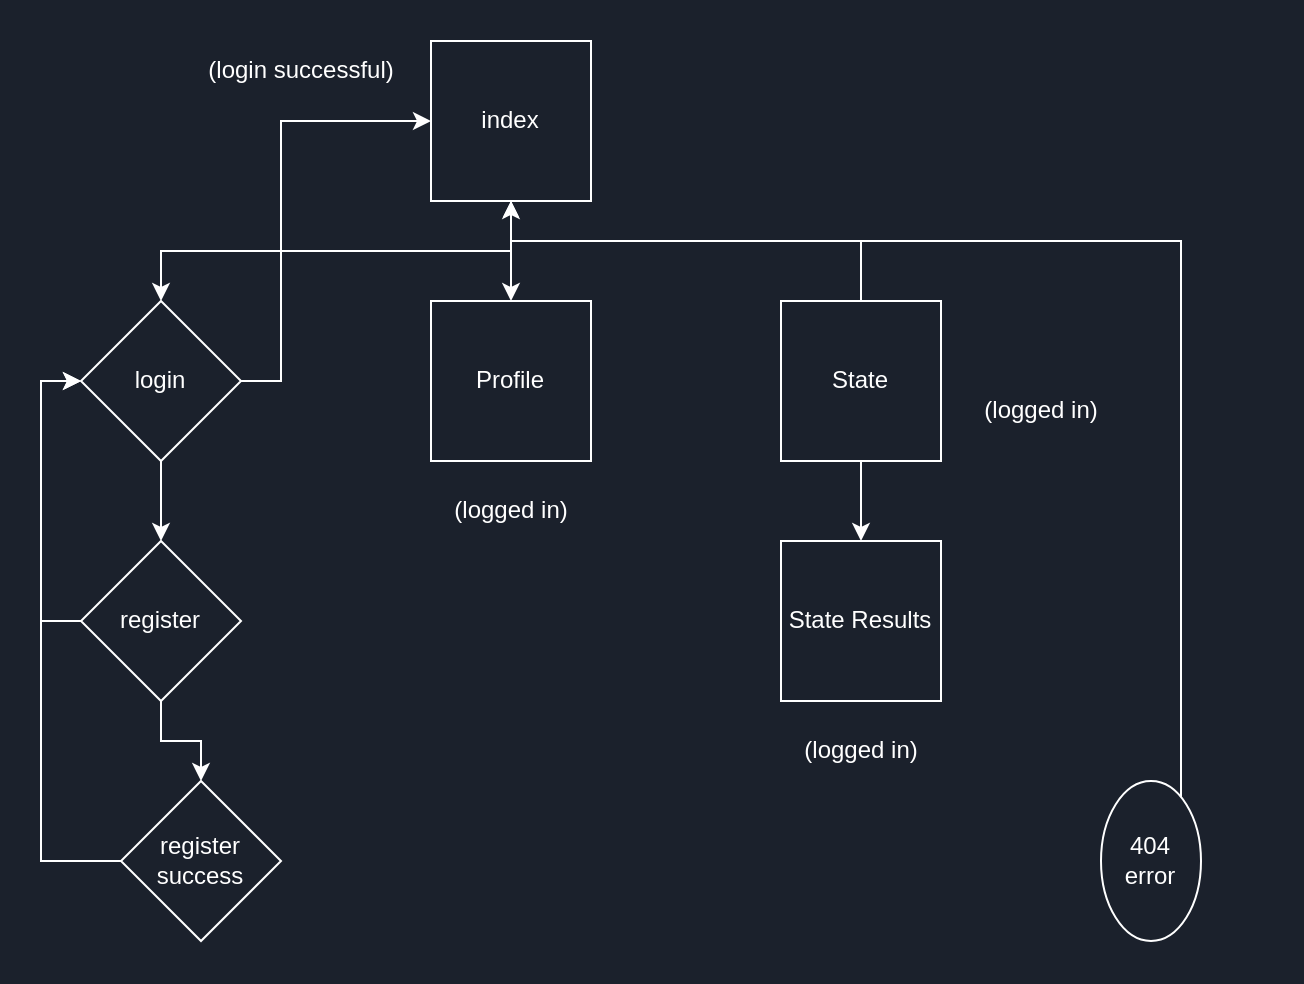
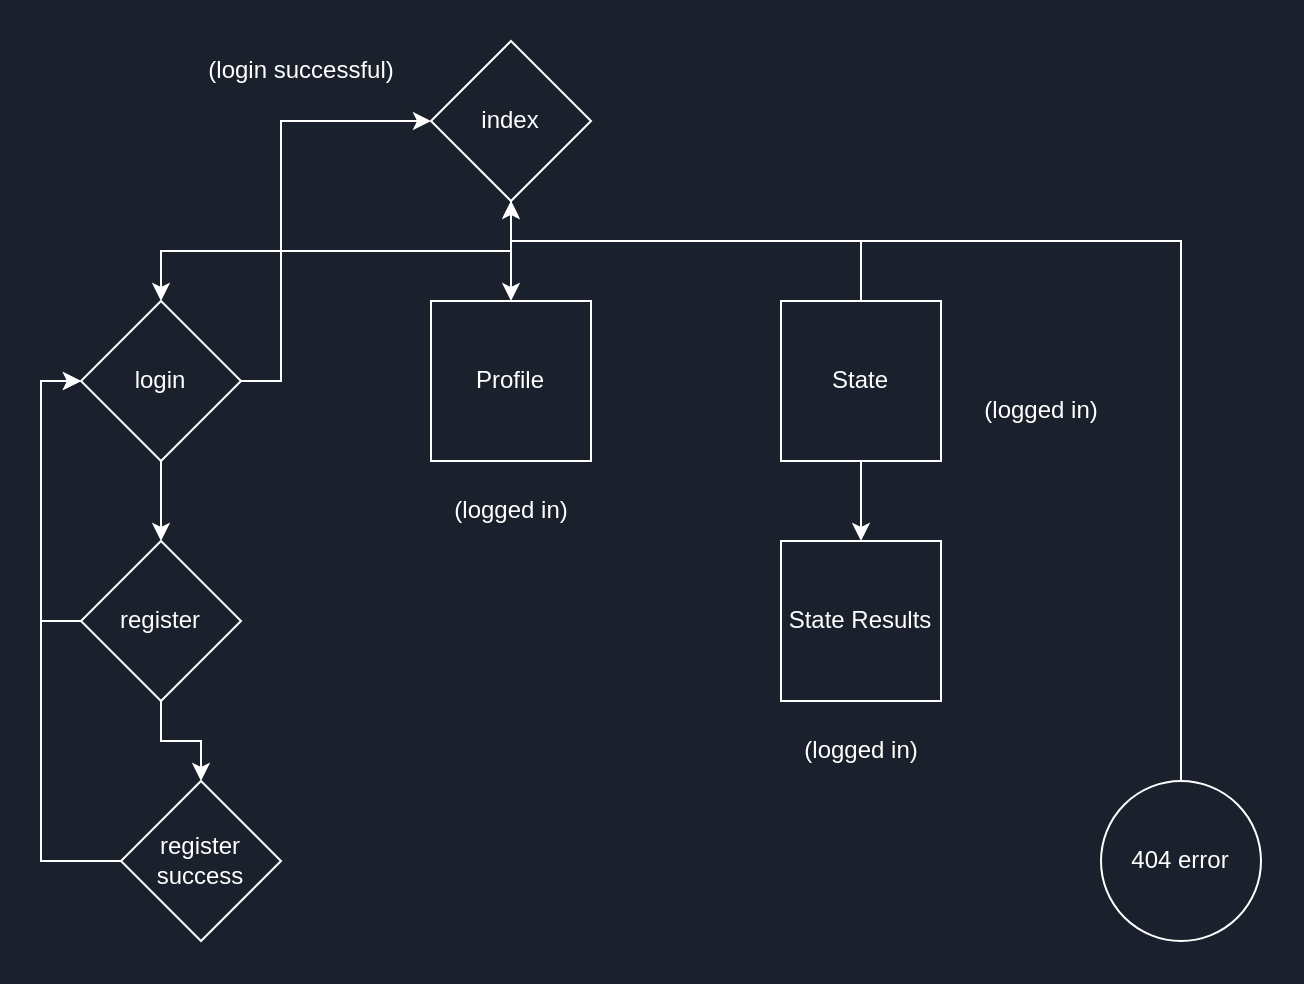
node "index": shape rectangle -> diamond
node "404 error": size 100x160 -> 160x160
